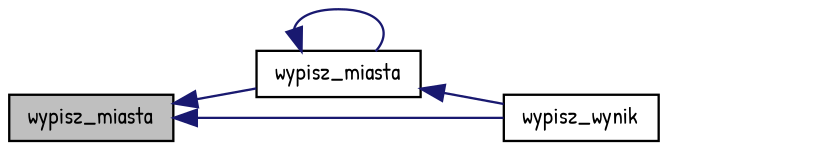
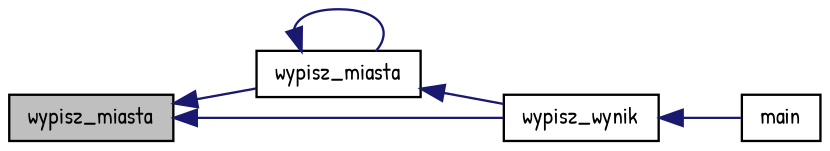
node "main": added
